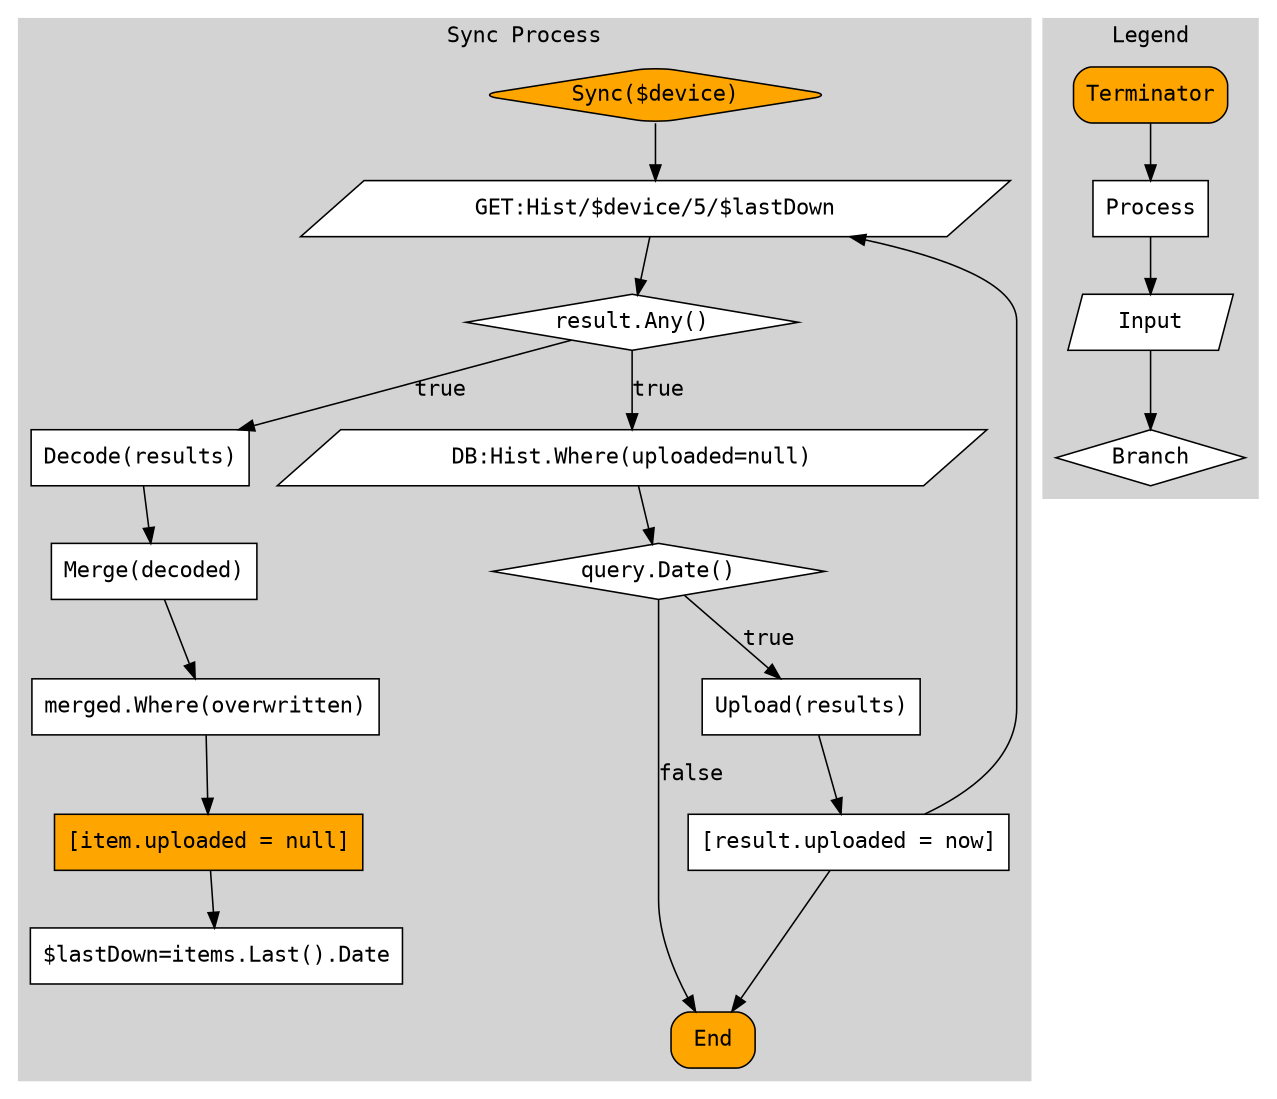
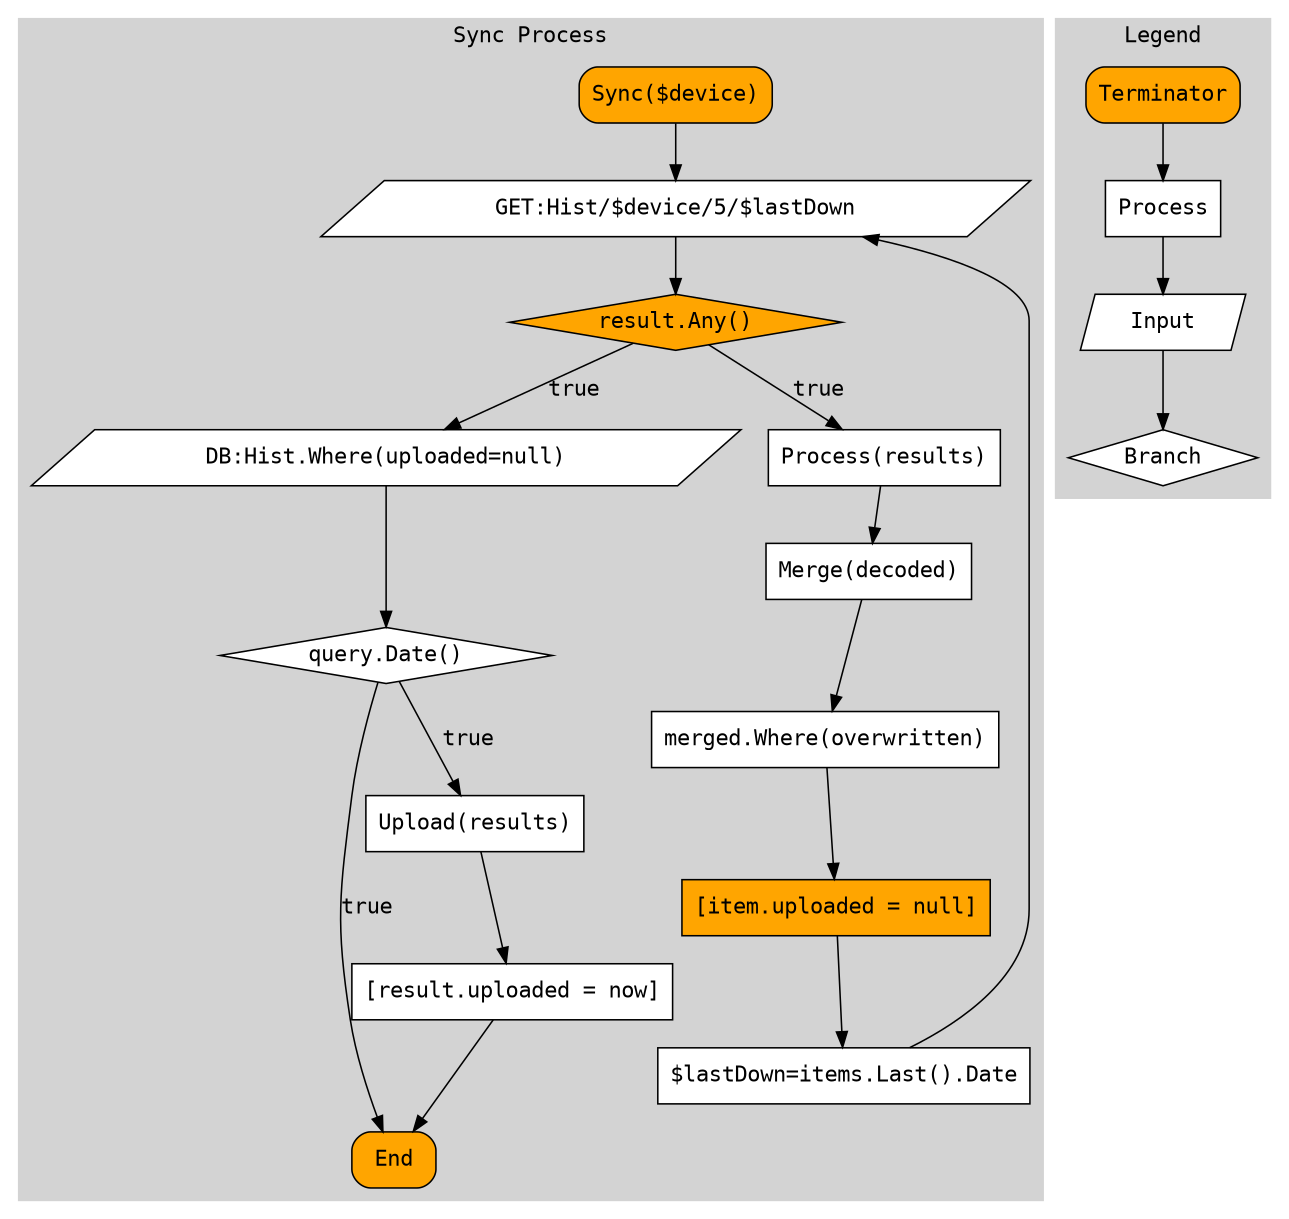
node "Sync($device)": shape diamond -> box
node "result.Any()": fillcolor white -> orange
node "Decode(results)": label "Decode(results)" -> "Process(results)"
edge "[result.uploaded = now]" -> "GET:Hist/$device/5/$lastDown": now "$lastDown=items.Last().Date" -> "GET:Hist/$device/5/$lastDown"
edge "query.Date()" -> "End": label "false" -> "true"
